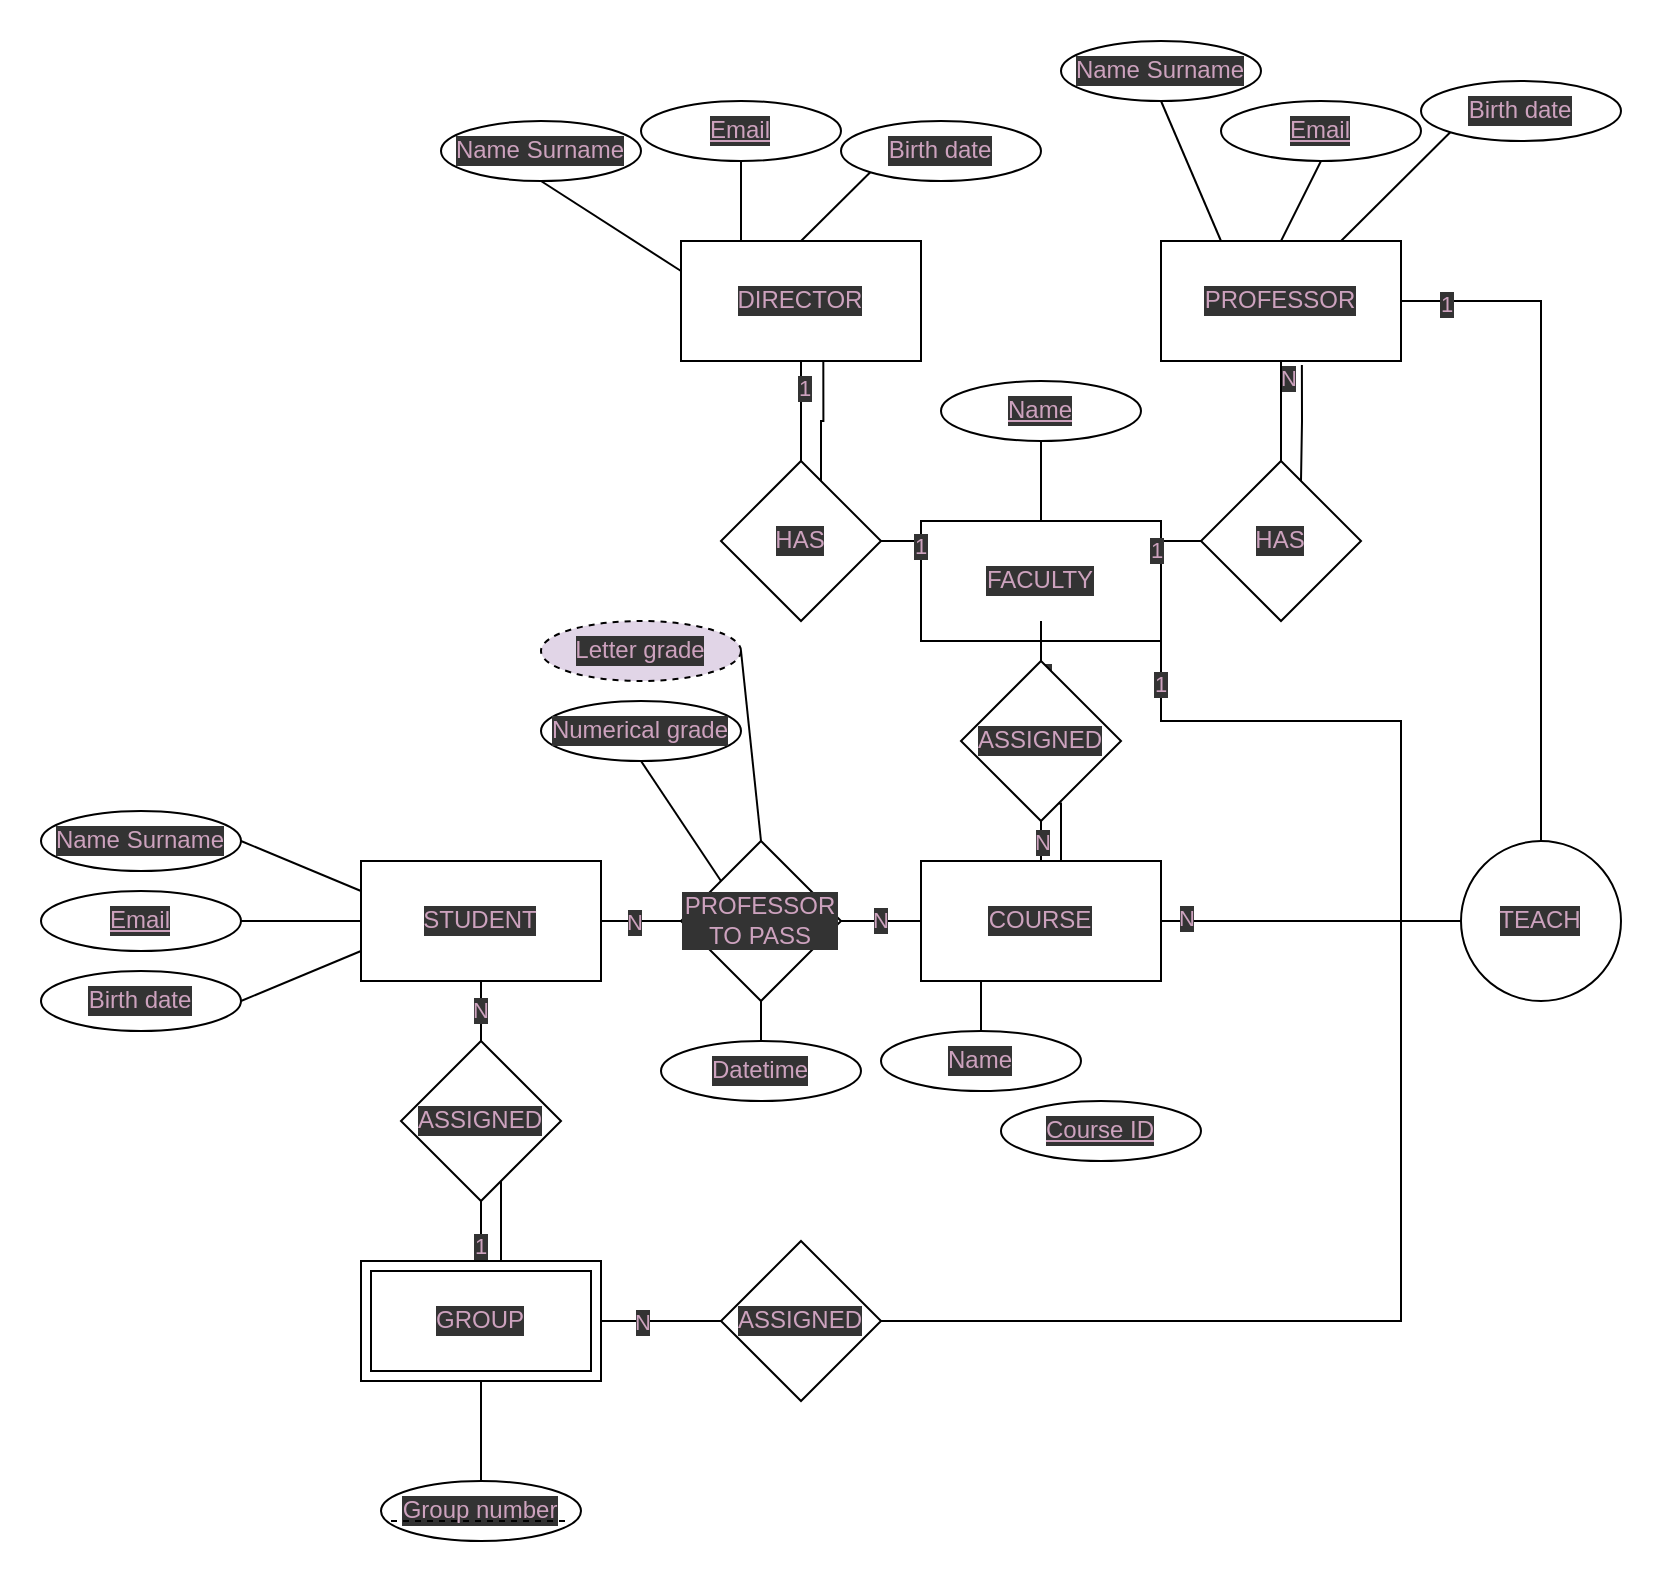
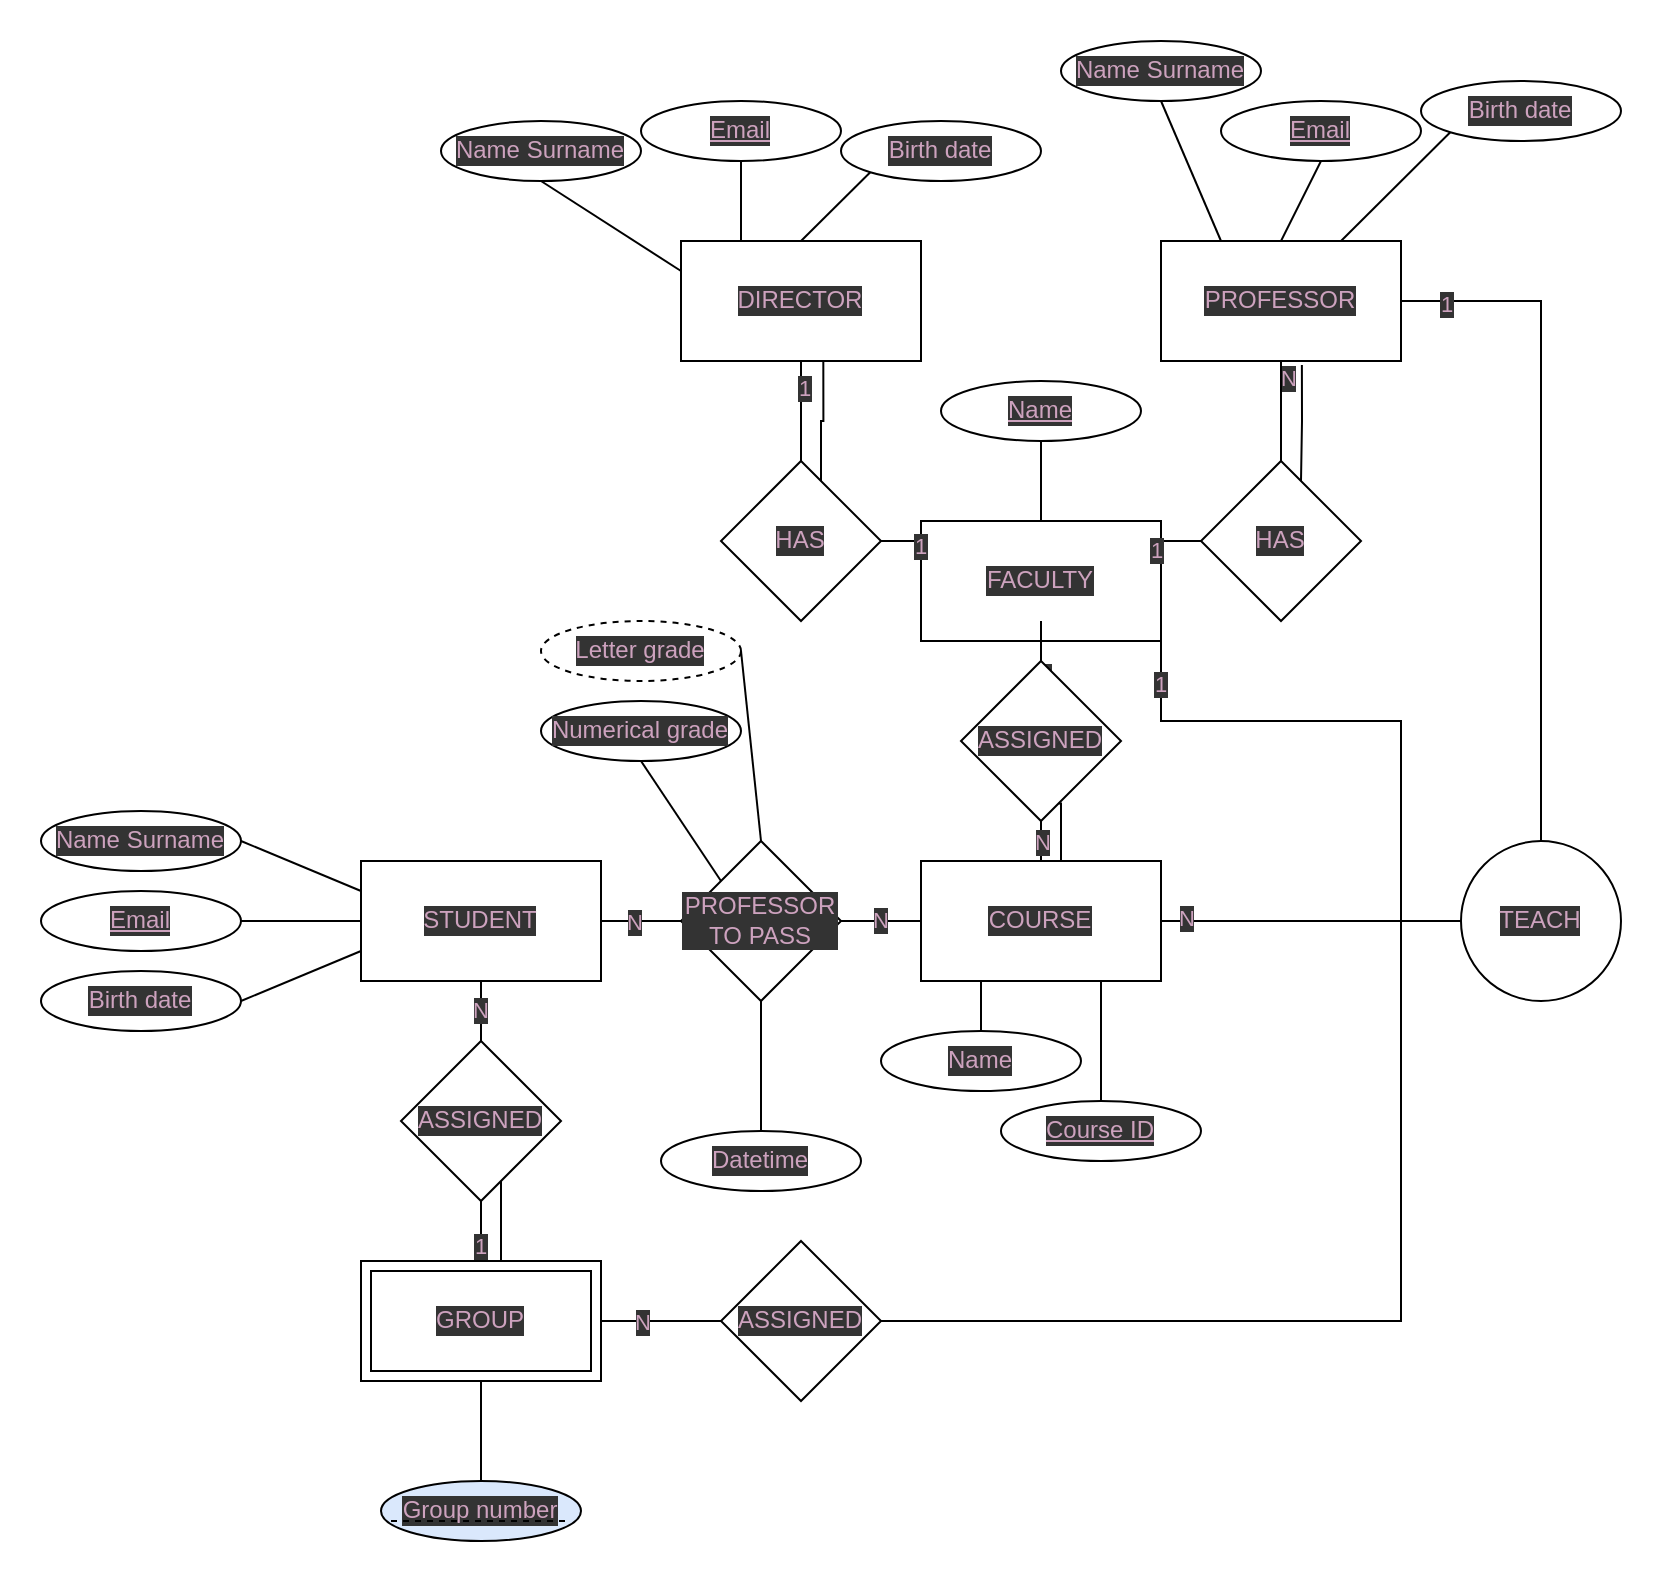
node "Letter grade": fillcolor #e1d5e7 -> #ffffff
edge "COURSE" -- "Course ID": added
node "Datetime": moved (761, 1071) -> (761, 1161)
node "Group number": fillcolor #ffffff -> #dae8fc
